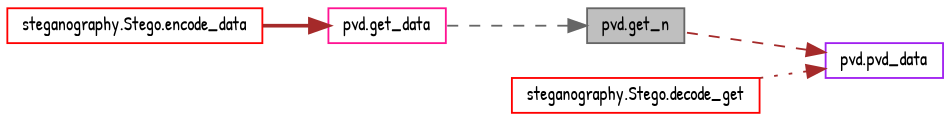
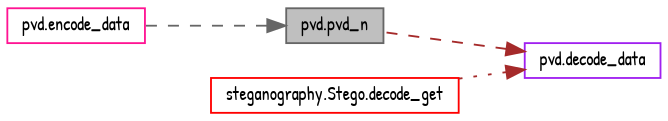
node "steganography.Stego.encode_data": removed
node "pvd.get_data": label "pvd.get_data" -> "pvd.encode_data"
node "pvd.get_n": label "pvd.get_n" -> "pvd.pvd_n"
node "pvd.pvd_data": label "pvd.pvd_data" -> "pvd.decode_data"
